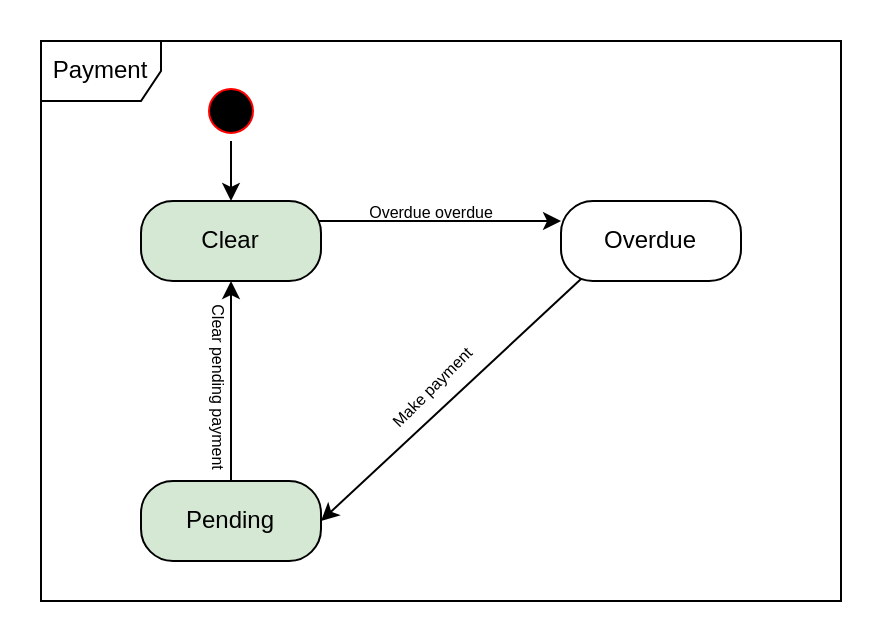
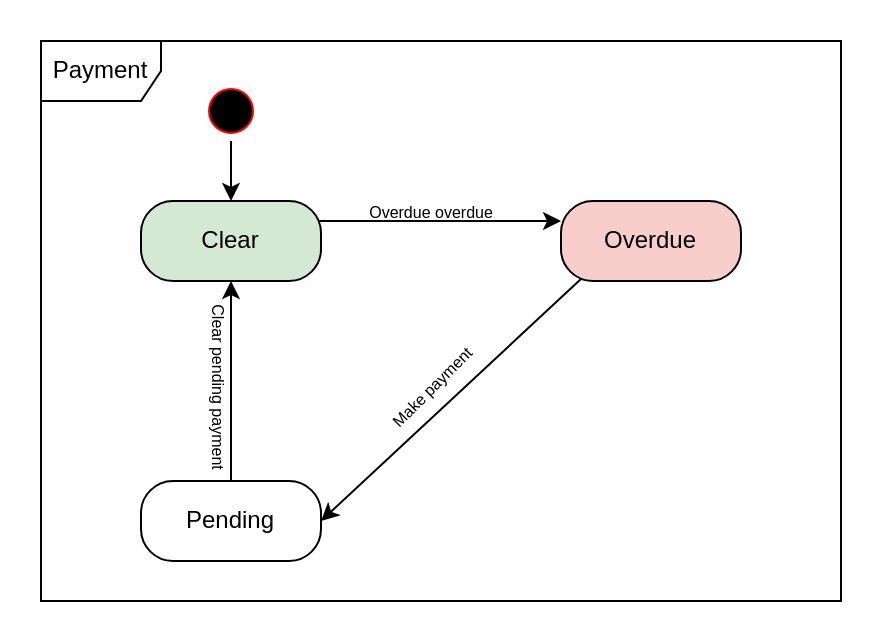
node "Overdue": fillcolor #ffffff -> #f8cecc
node "Pending": fillcolor #d5e8d4 -> #ffffff
